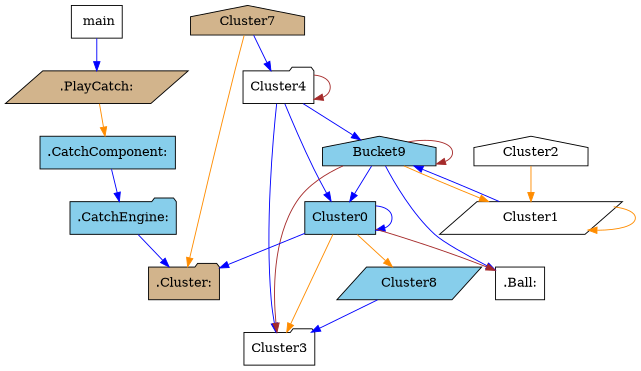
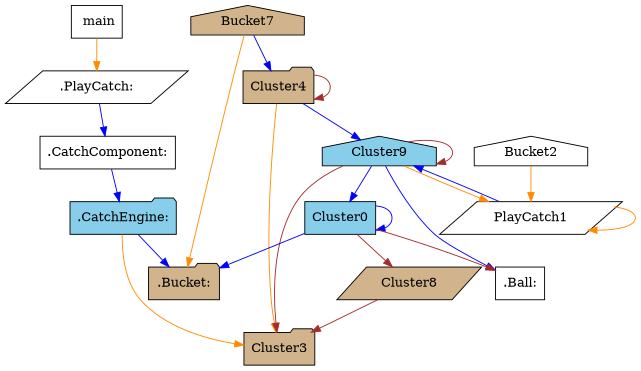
node "Cluster7": label "Cluster7" -> "Bucket7"
edge "main" -> ".PlayCatch:": color blue -> darkorange
node ".PlayCatch:": fillcolor tan -> white
node "Cluster4": fillcolor white -> tan
edge ".PlayCatch:" -> ".CatchComponent:": color darkorange -> blue
edge "Cluster4" -> "Cluster0": removed
node ".CatchComponent:": fillcolor skyblue -> white
node "Bucket9": label "Bucket9" -> "Cluster9"
node "Cluster2": label "Cluster2" -> "Bucket2"
edge "Cluster4" -> "Cluster3": color blue -> darkorange
node "Cluster1": label "Cluster1" -> "PlayCatch1"
edge "Cluster0" -> "Cluster8": color darkorange -> brown
edge "Cluster0" -> "Cluster3": now ".CatchEngine:" -> "Cluster3"
node ".Cluster:": label ".Cluster:" -> ".Bucket:"
node "Cluster8": fillcolor skyblue -> tan
edge "Cluster8" -> "Cluster3": color blue -> brown
node "Cluster3": fillcolor white -> tan
